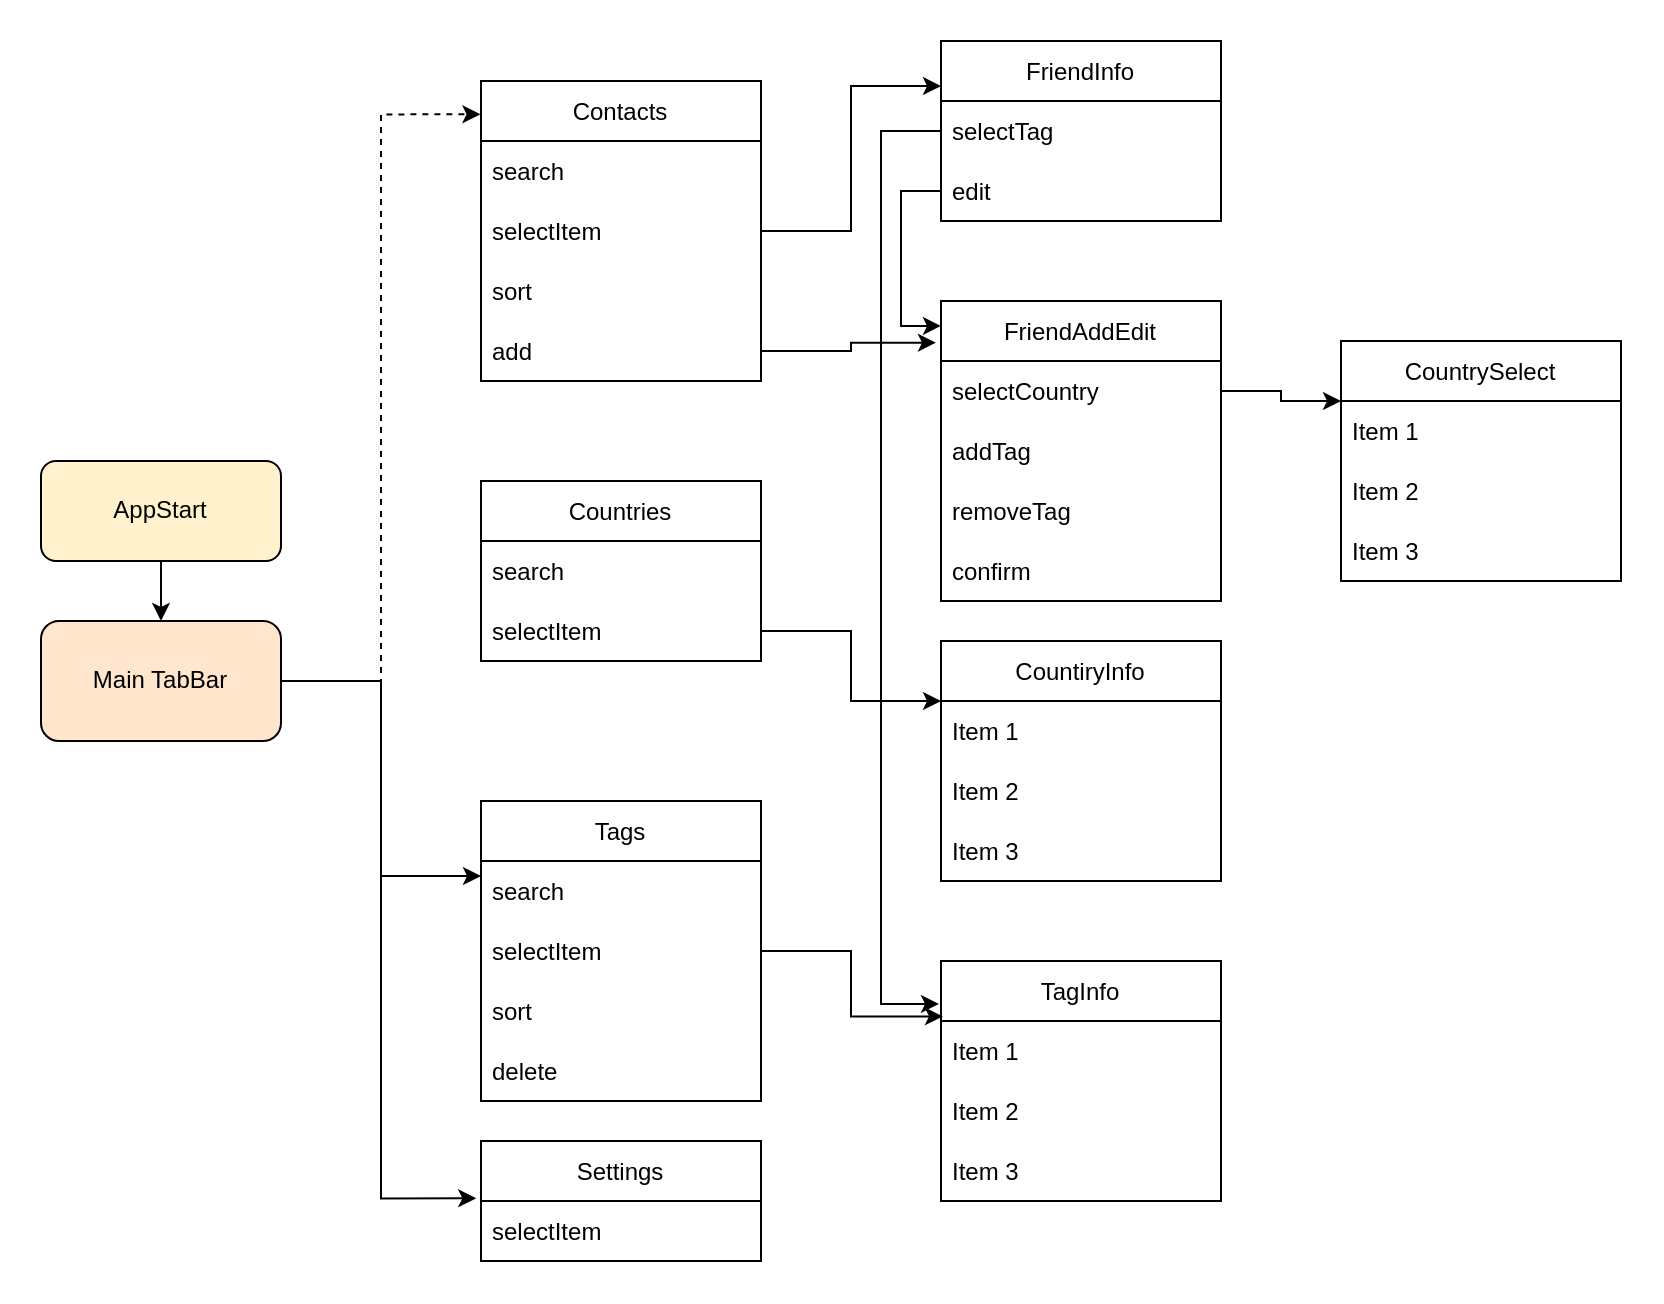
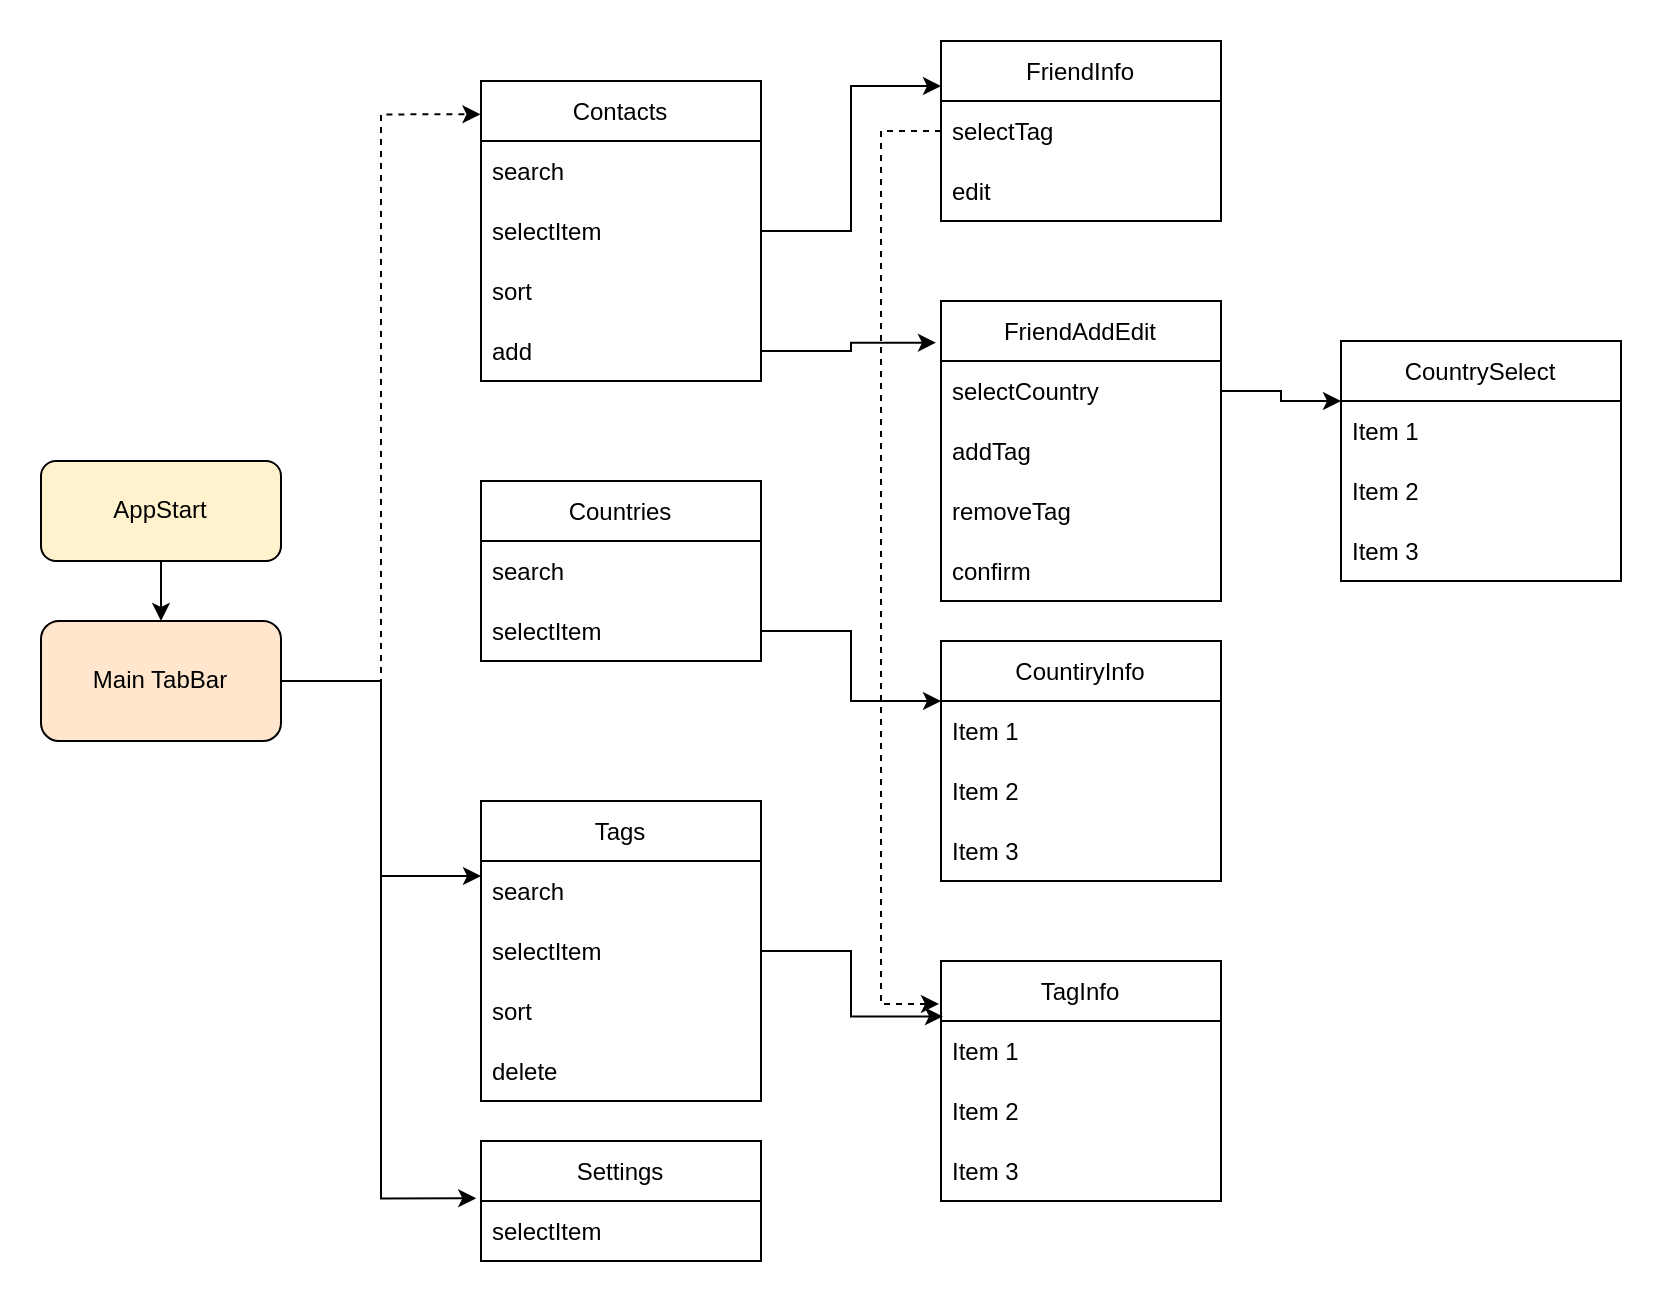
edge "edit" -> "FriendAddEdit": removed
edge "FriendInfo" -> "TagInfo": style solid -> dashed
